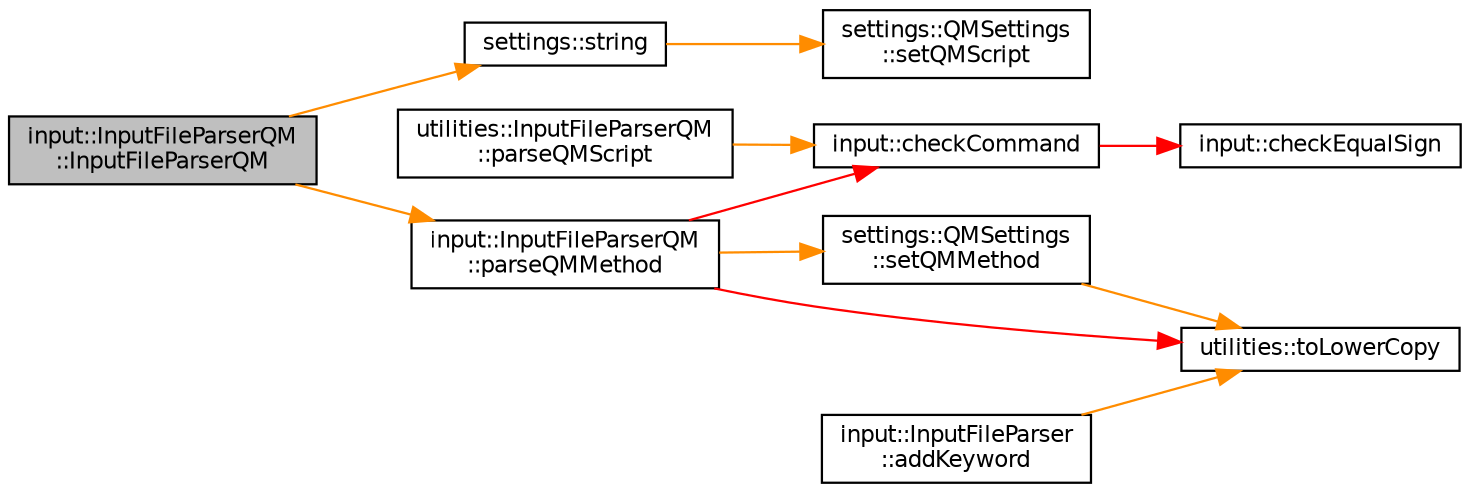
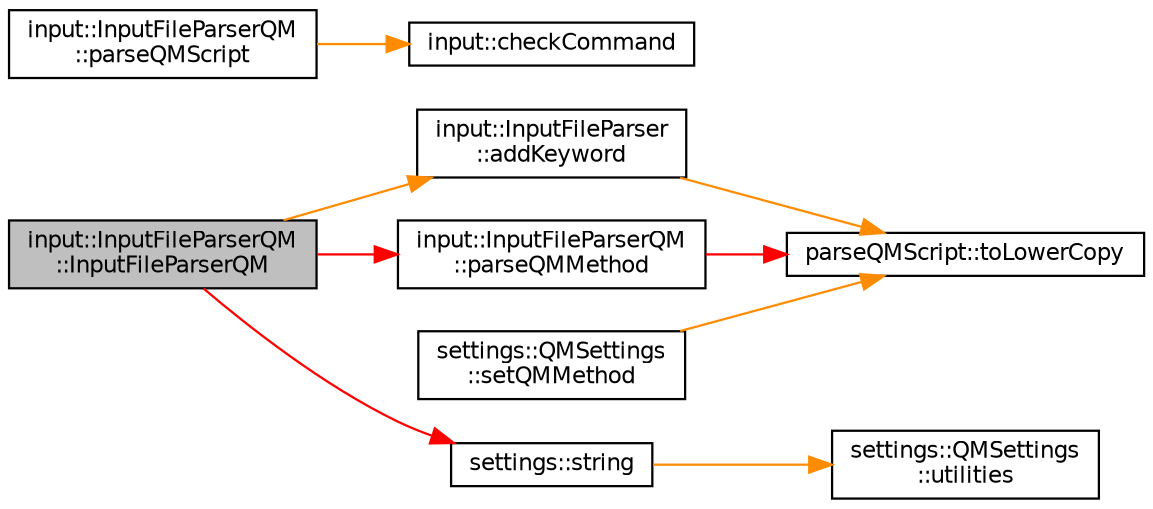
node "settings::QMSettings ::setQMScript": label "settings::QMSettings ::setQMScript" -> "settings::QMSettings ::utilities"
edge "input::InputFileParserQM ::InputFileParserQM" -> "settings::string": color darkorange -> red
node "utilities::InputFileParserQM ::parseQMScript": label "utilities::InputFileParserQM ::parseQMScript" -> "input::InputFileParserQM ::parseQMScript"
node "input::checkEqualSign": removed
edge "input::InputFileParserQM ::parseQMMethod" -> "input::checkCommand": removed
edge "input::InputFileParserQM ::InputFileParserQM" -> "input::InputFileParserQM ::parseQMMethod": color darkorange -> red
edge "input::InputFileParserQM ::InputFileParserQM" -> "input::InputFileParser ::addKeyword": added
edge "input::InputFileParserQM ::parseQMMethod" -> "settings::QMSettings ::setQMMethod": removed
node "utilities::toLowerCopy": label "utilities::toLowerCopy" -> "parseQMScript::toLowerCopy"
